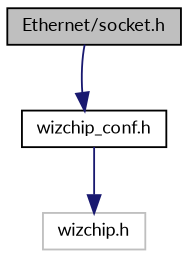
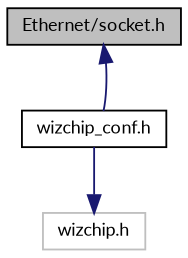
edge "Ethernet/socket.h" -> "wizchip_conf.h": reversed
